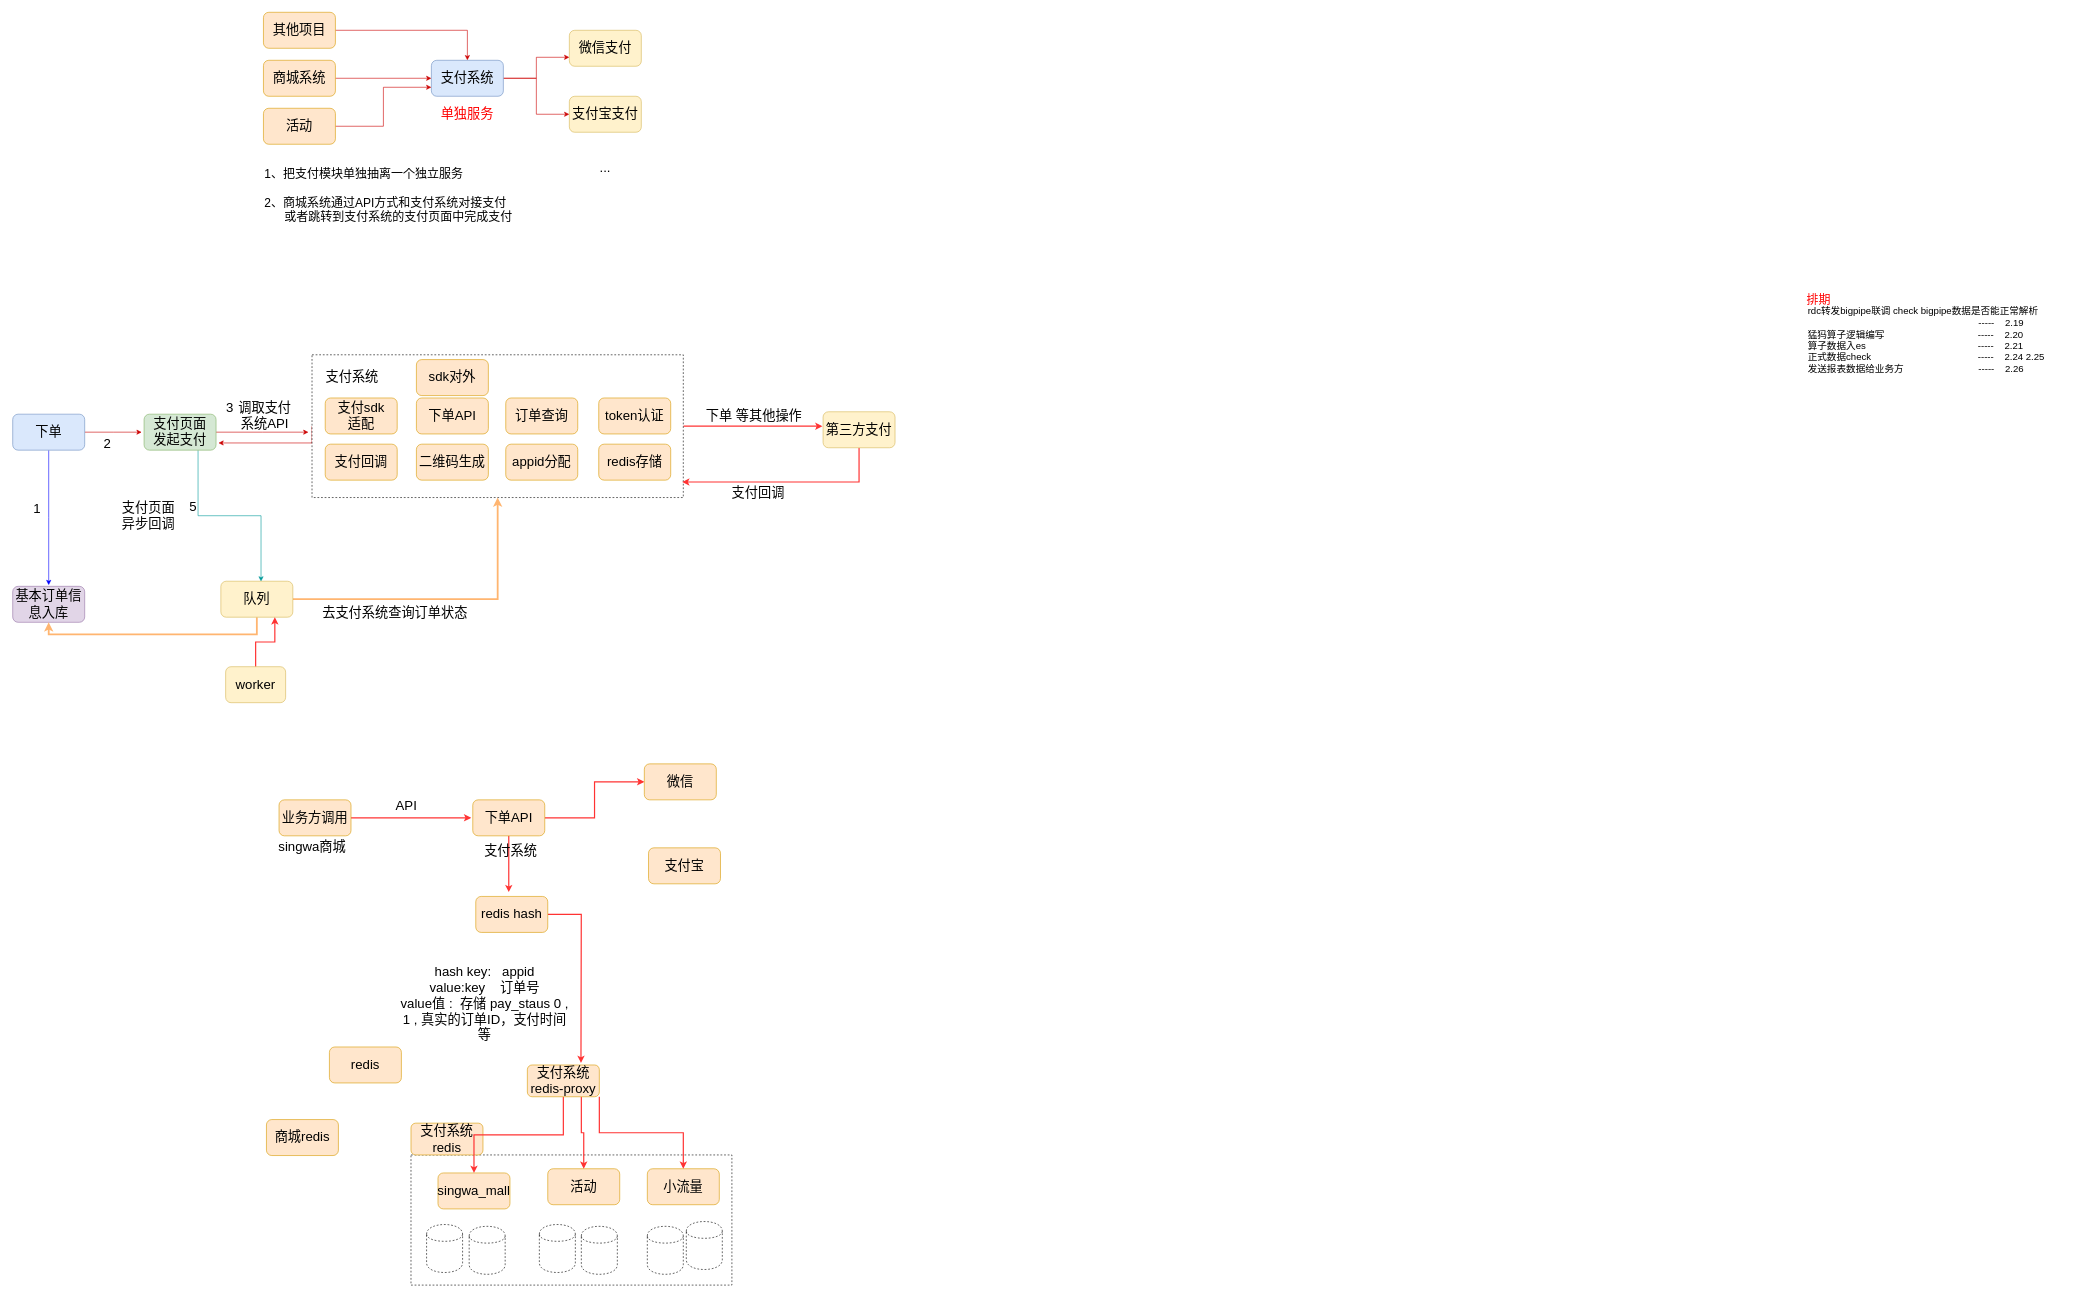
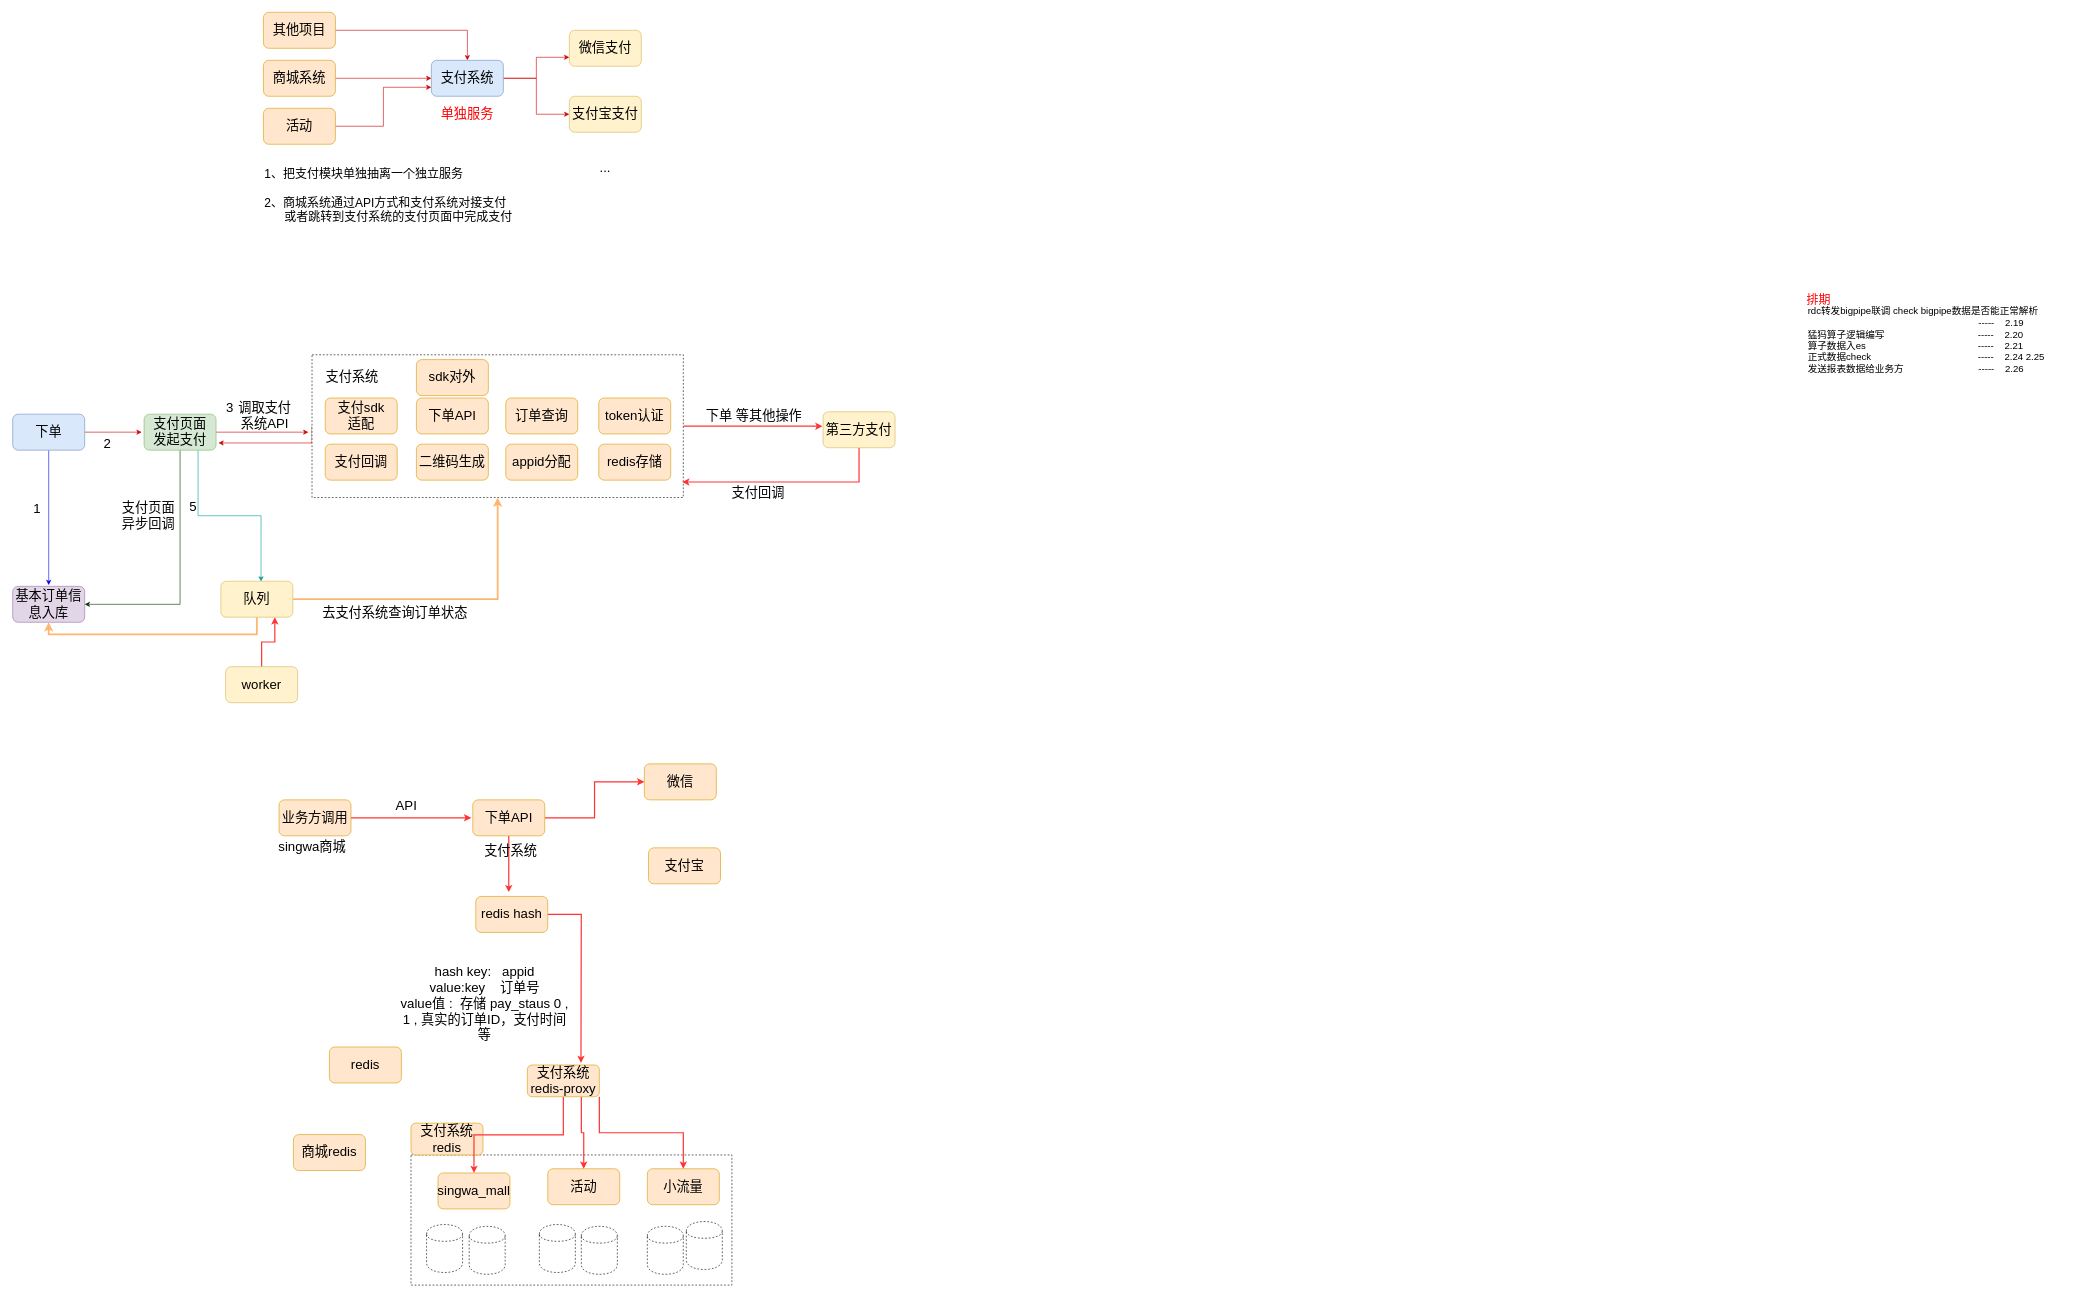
edge "支付页面 发起支付" -> "基本订单信息入库": added
node "worker": size 60x36 -> 72x36
node "商城redis": moved (302, 1138) -> (329, 1153)
